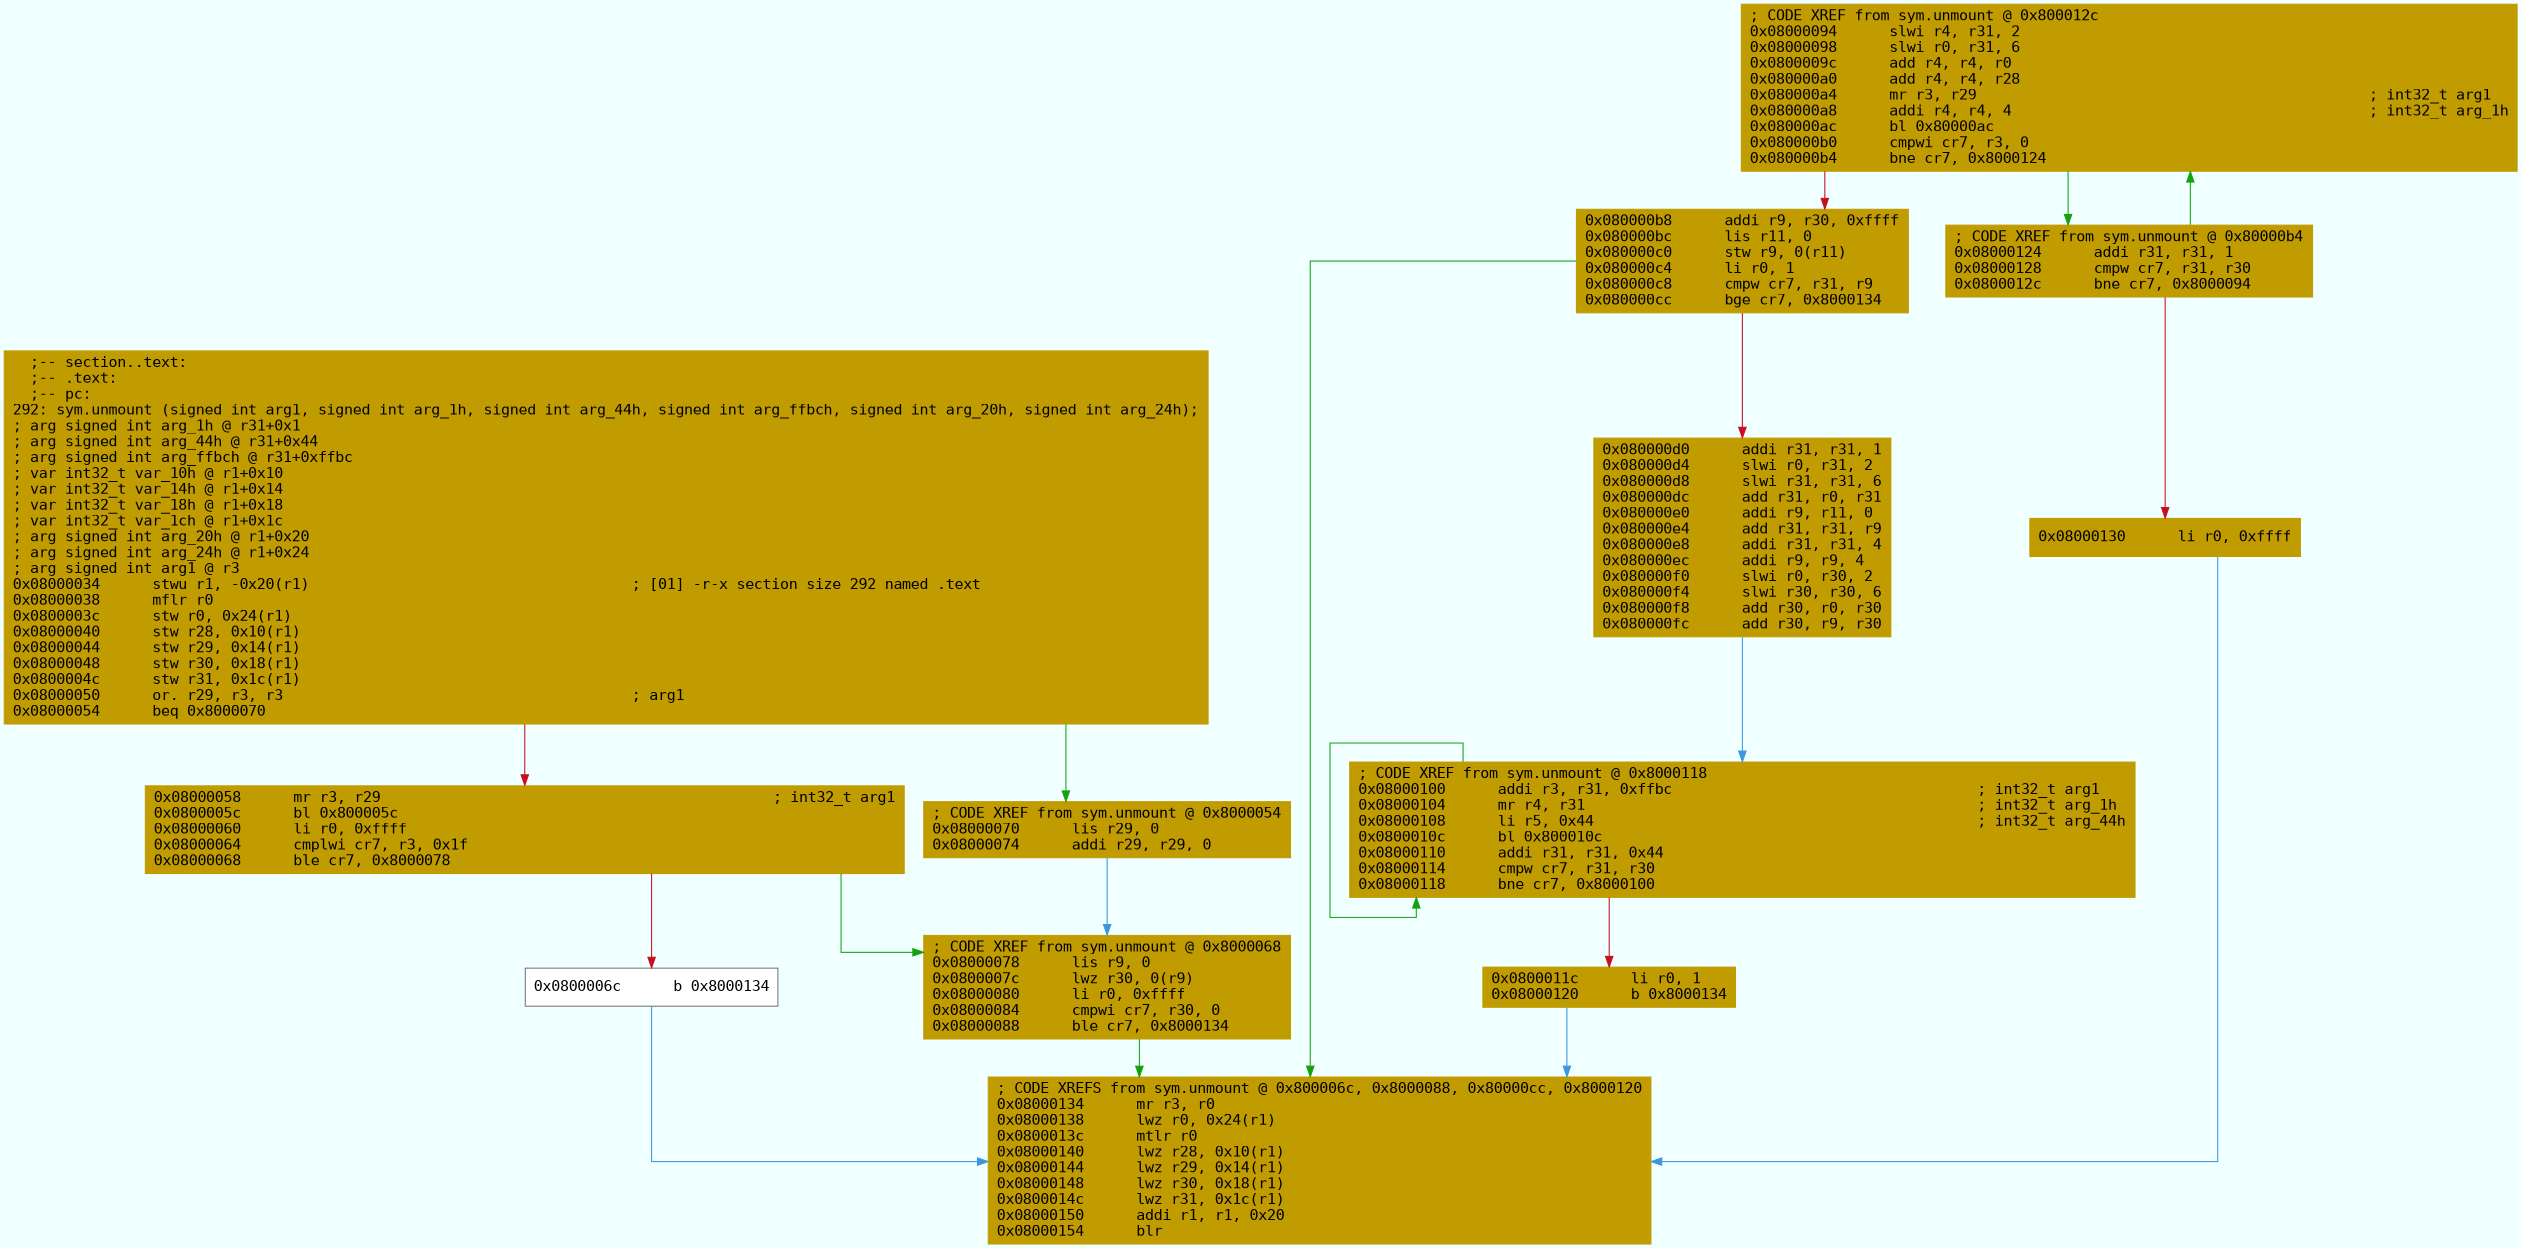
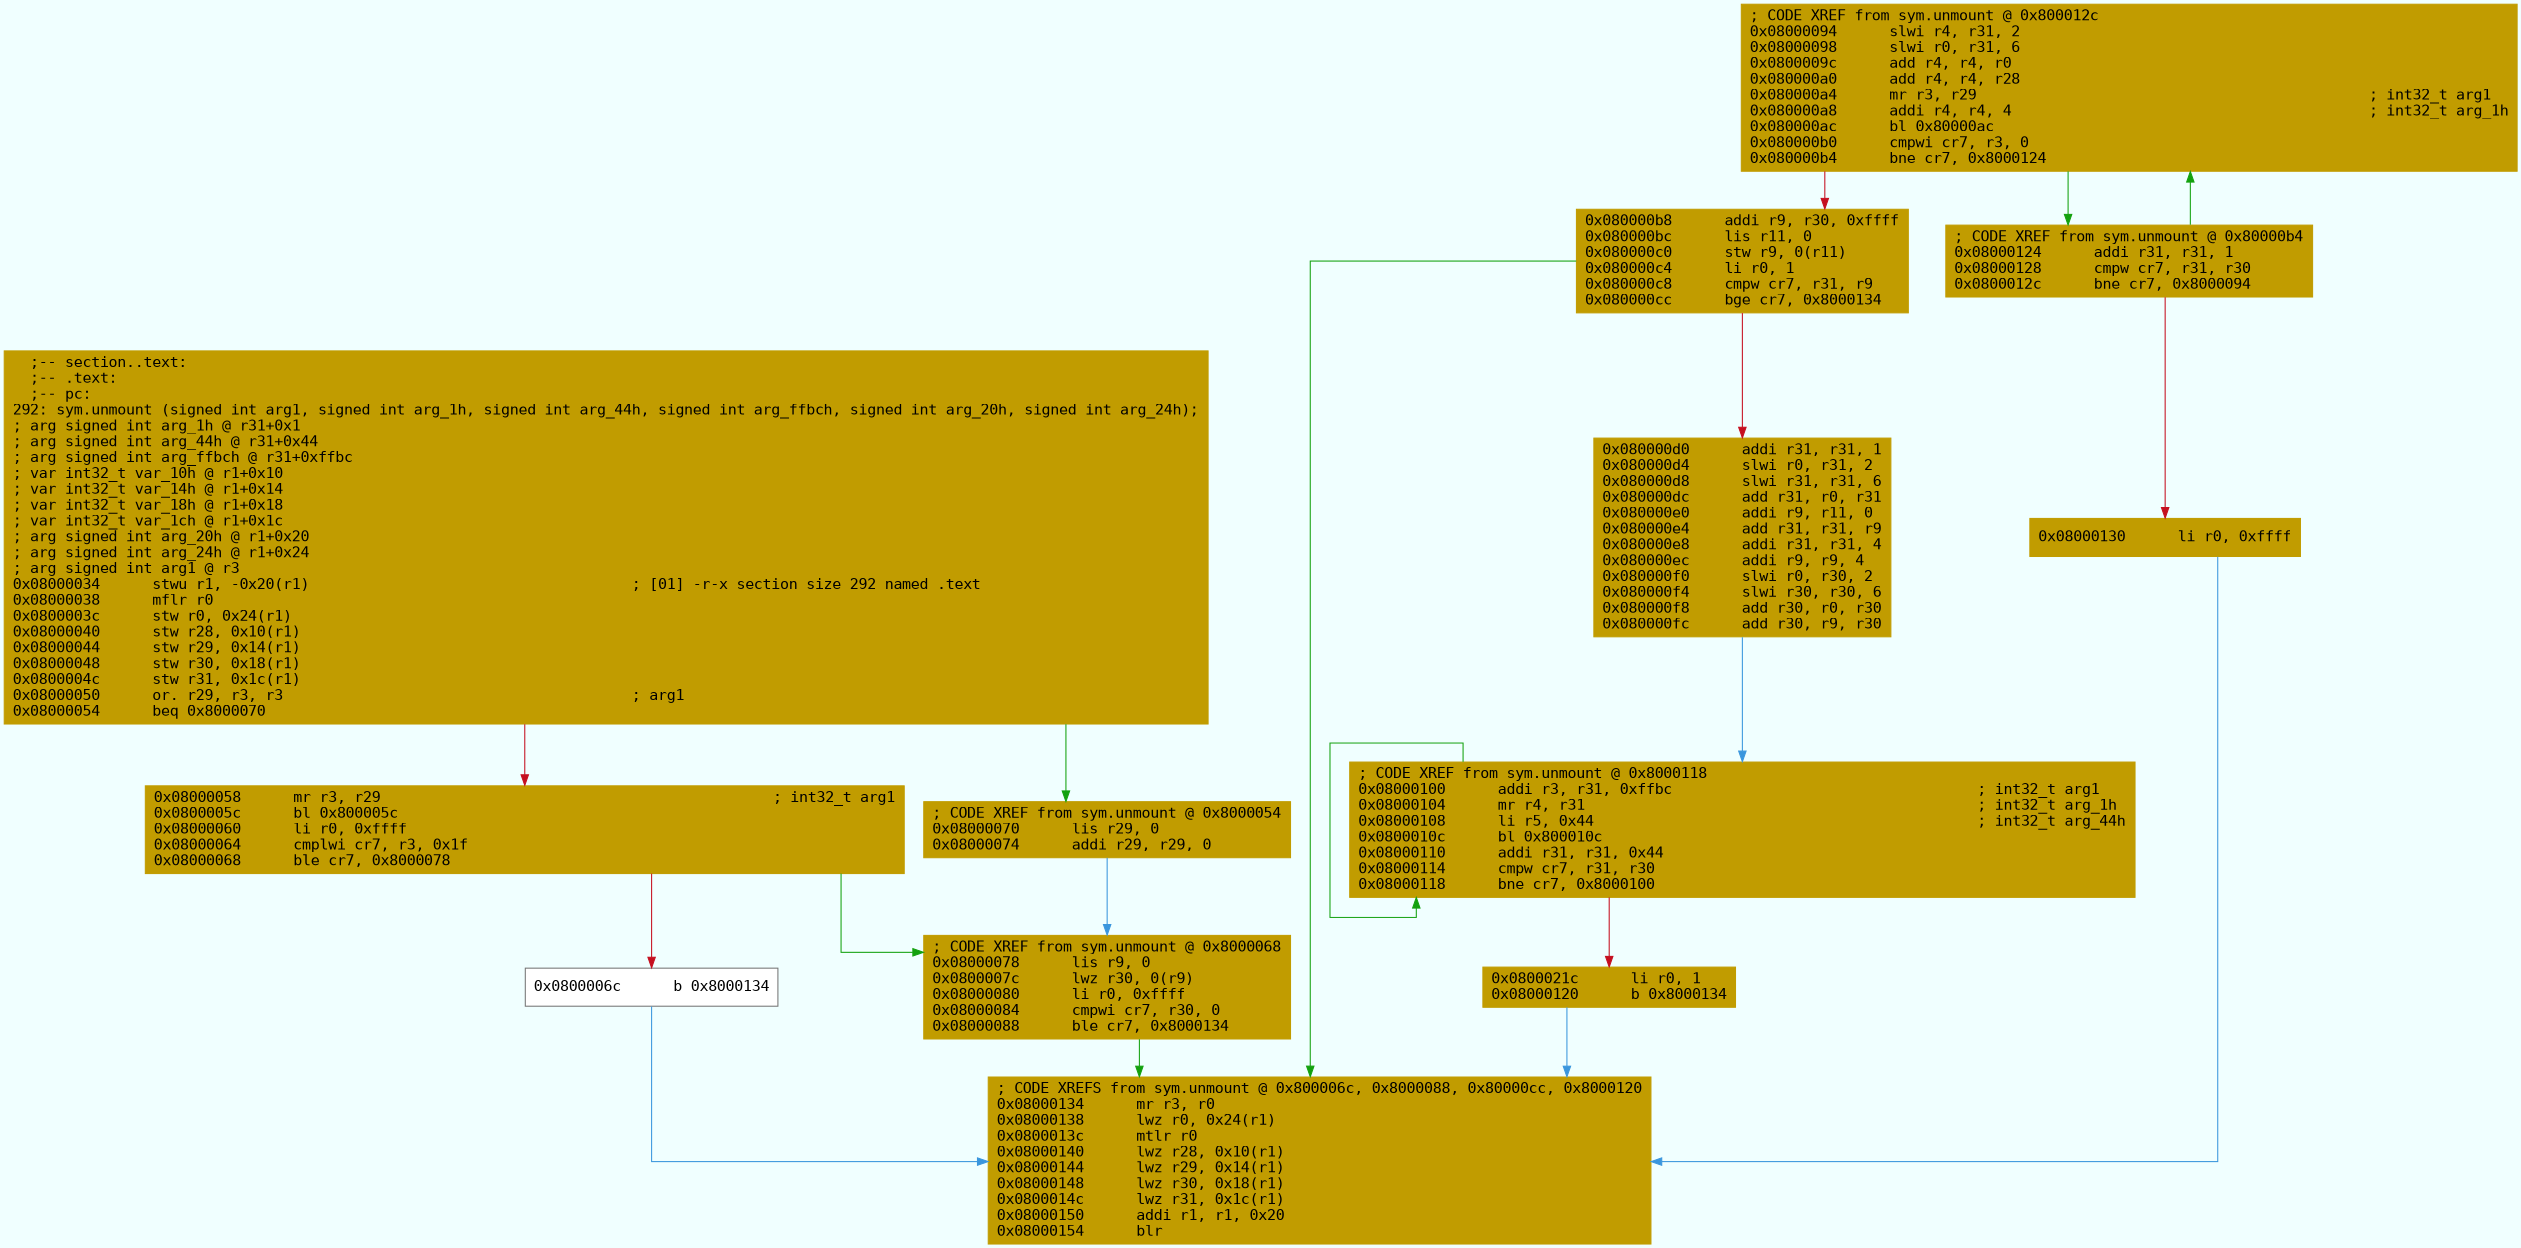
node "0x0800011c      li r0, 1 0x08000120      b 0x8000134": label "0x0800011c      li r0, 1 0x08000120      b 0x8000134" -> "0x0800021c      li r0, 1 0x08000120      b 0x8000134"
